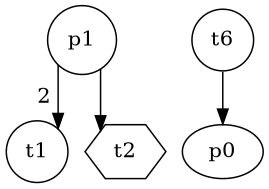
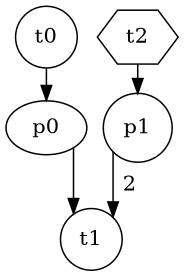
node "t6": label "t6" -> "t0"
edge "p1" -> "t2": reversed
edge "p0" -> "t1": added
